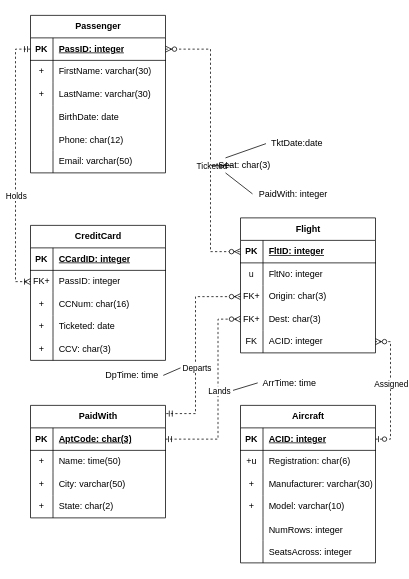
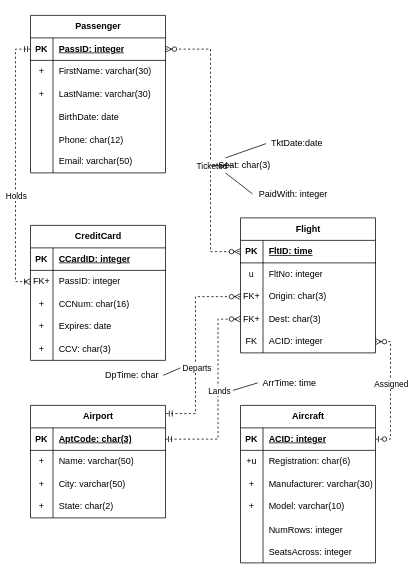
node "FltID: integer": label "FltID: integer" -> "FltID: time"
node "Ticketed: date": label "Ticketed: date" -> "Expires: date"
node "DpTime: time": label "DpTime: time" -> "DpTime: char"
node "PaidWith": label "PaidWith" -> "Airport"
node "Name: time(50)": label "Name: time(50)" -> "Name: varchar(50)"
